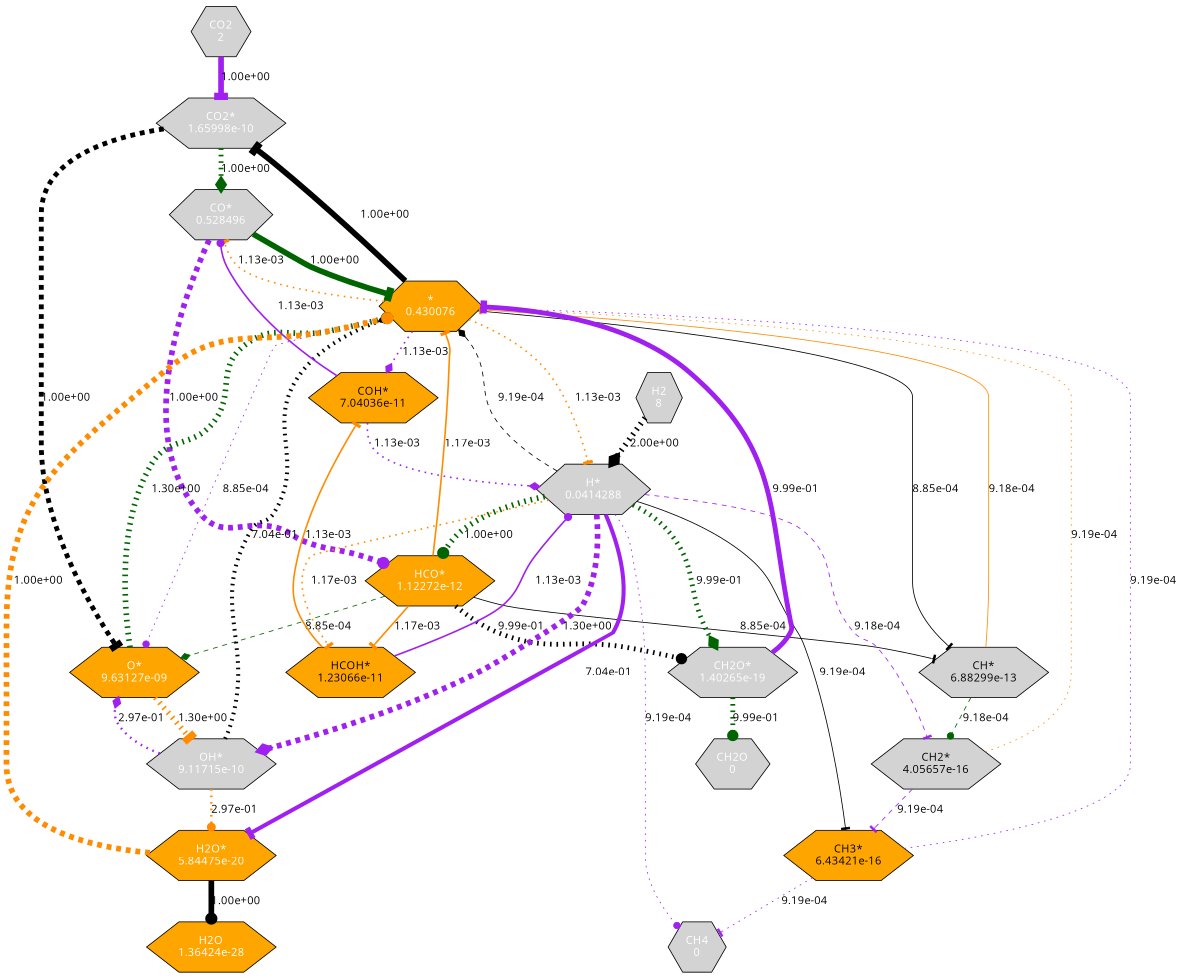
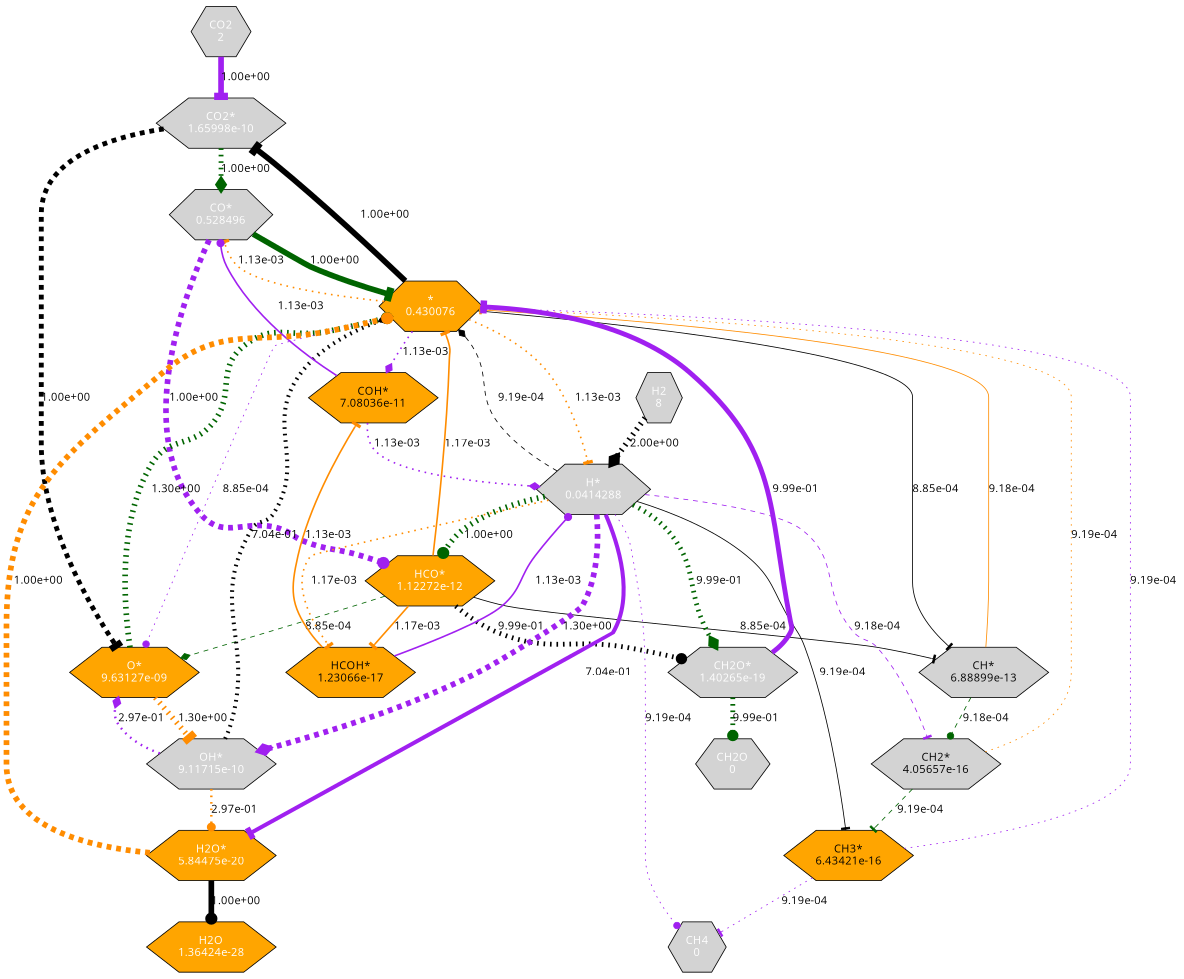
node "COH* 7.04036e-11": label "COH* 7.04036e-11" -> "COH* 7.08036e-11"
node "HCOH* 1.23066e-11": label "HCOH* 1.23066e-11" -> "HCOH* 1.23066e-17"
node "CH* 6.88299e-13": label "CH* 6.88299e-13" -> "CH* 6.88899e-13"
edge "CH2* 4.05657e-16" -> "CH3* 6.43421e-16": color purple -> darkgreen
